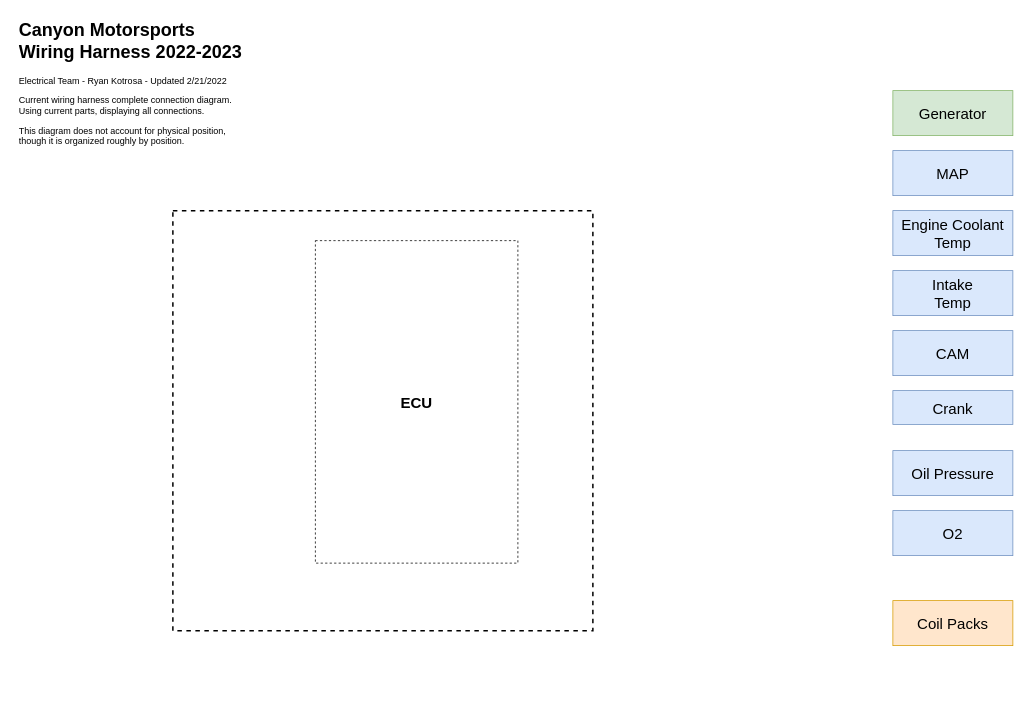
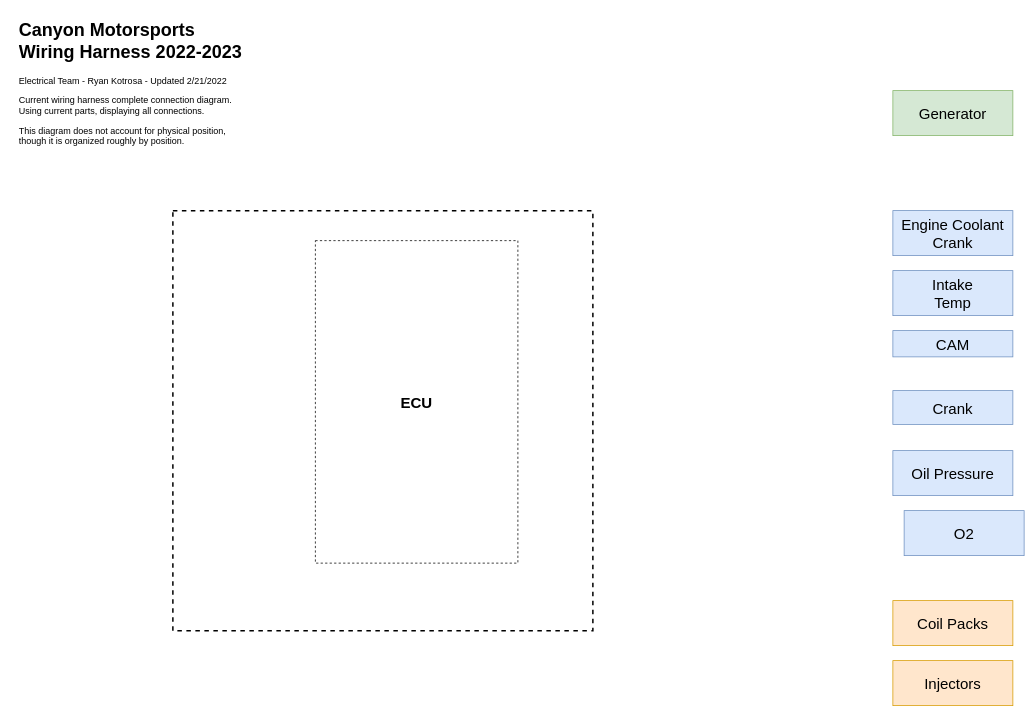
node "MAP": removed
node "Engine Coolant Temp": label "Engine Coolant Temp" -> "Engine Coolant Crank"
node "CAM": size 120x45 -> 120x26
node "O2": moved (953, 533) -> (964, 533)
node "Injectors": added
